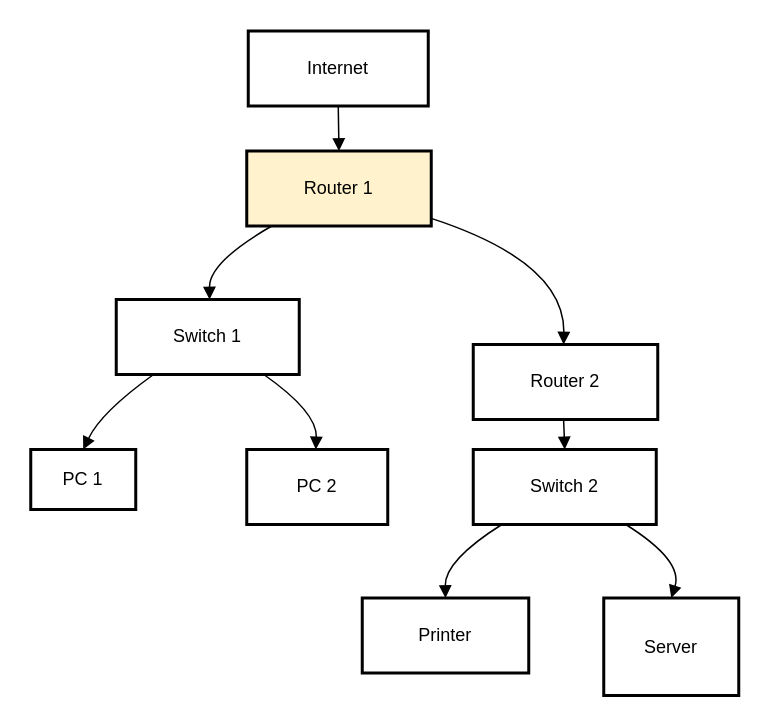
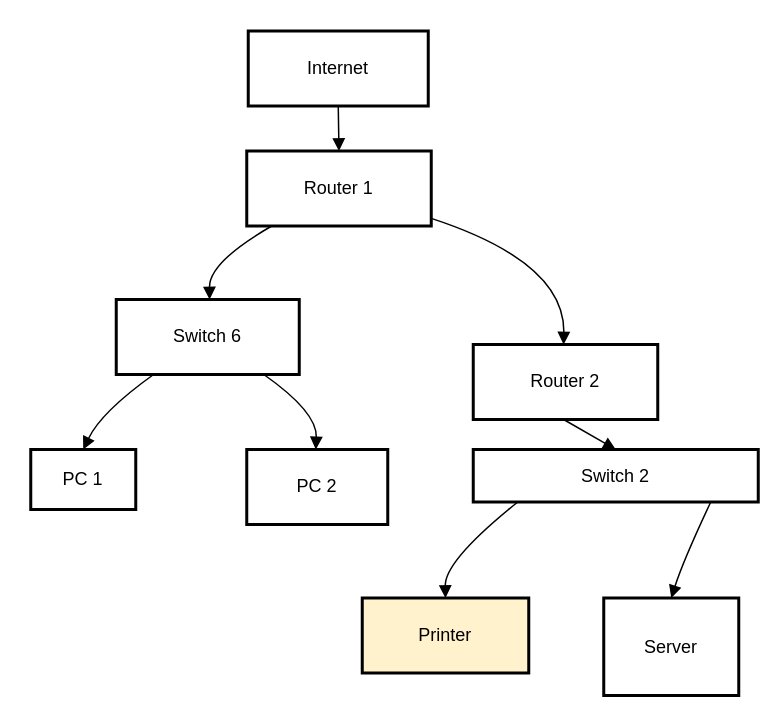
node "Router 1": fillcolor #fff2cc -> #ffffff
node "Switch 1": label "Switch 1" -> "Switch 6"
node "Switch 2": size 183x75 -> 285x53
node "Printer": fillcolor #ffffff -> #fff2cc
